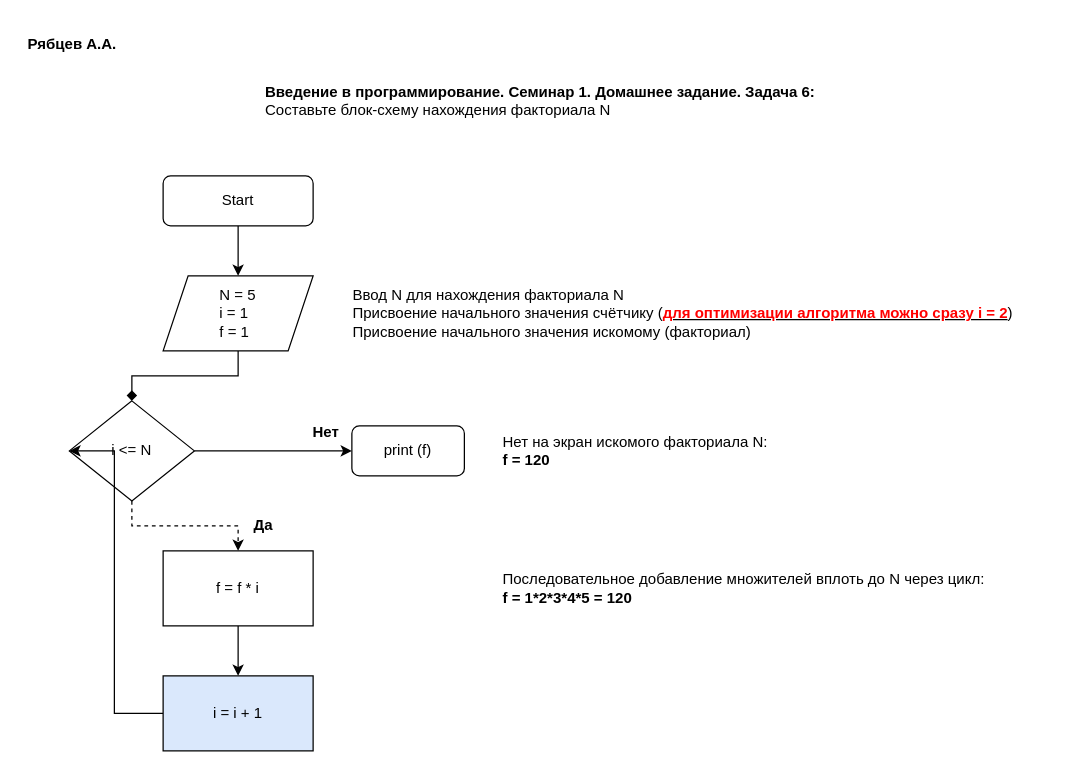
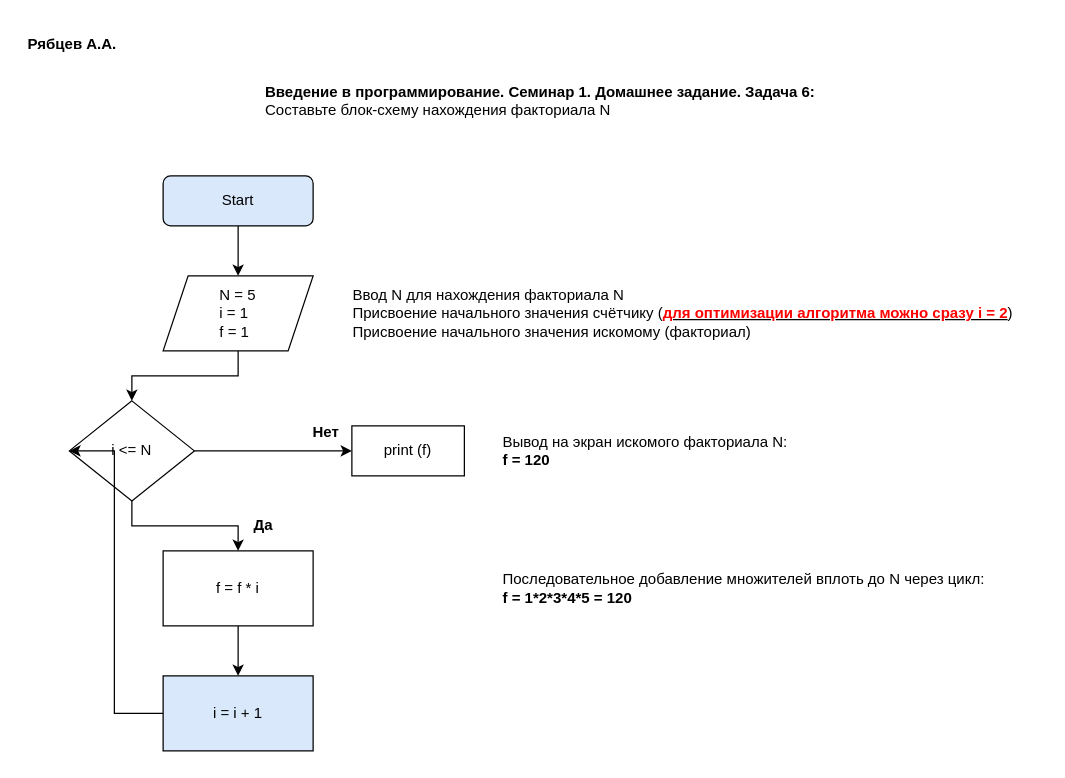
node "Start": fillcolor #ffffff -> #dae8fc
edge "N = 5 i = 1 f = 1" -> "i <= N": arrowhead diamond -> classic
node "print (f)": shape rounded rectangle -> rectangle
node "Нет на экран искомого факториала N: f = 120": label "Нет на экран искомого факториала N: f = 120" -> "Вывод на экран искомого факториала N: f = 120"
edge "i <= N" -> "f = f * i": style dashed -> solid
